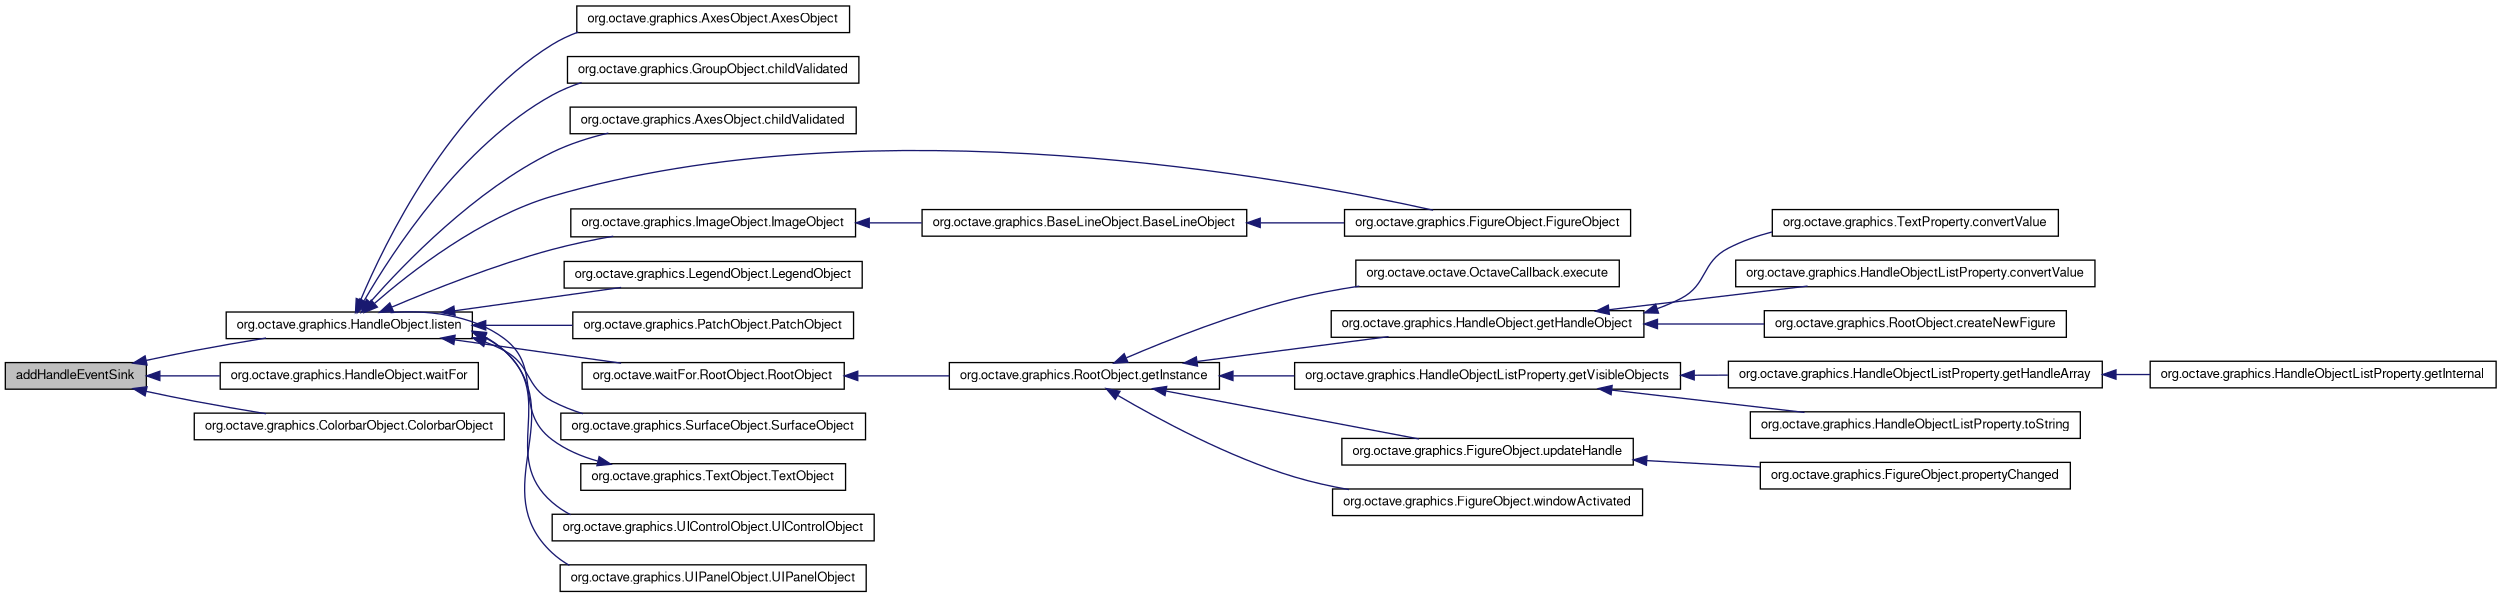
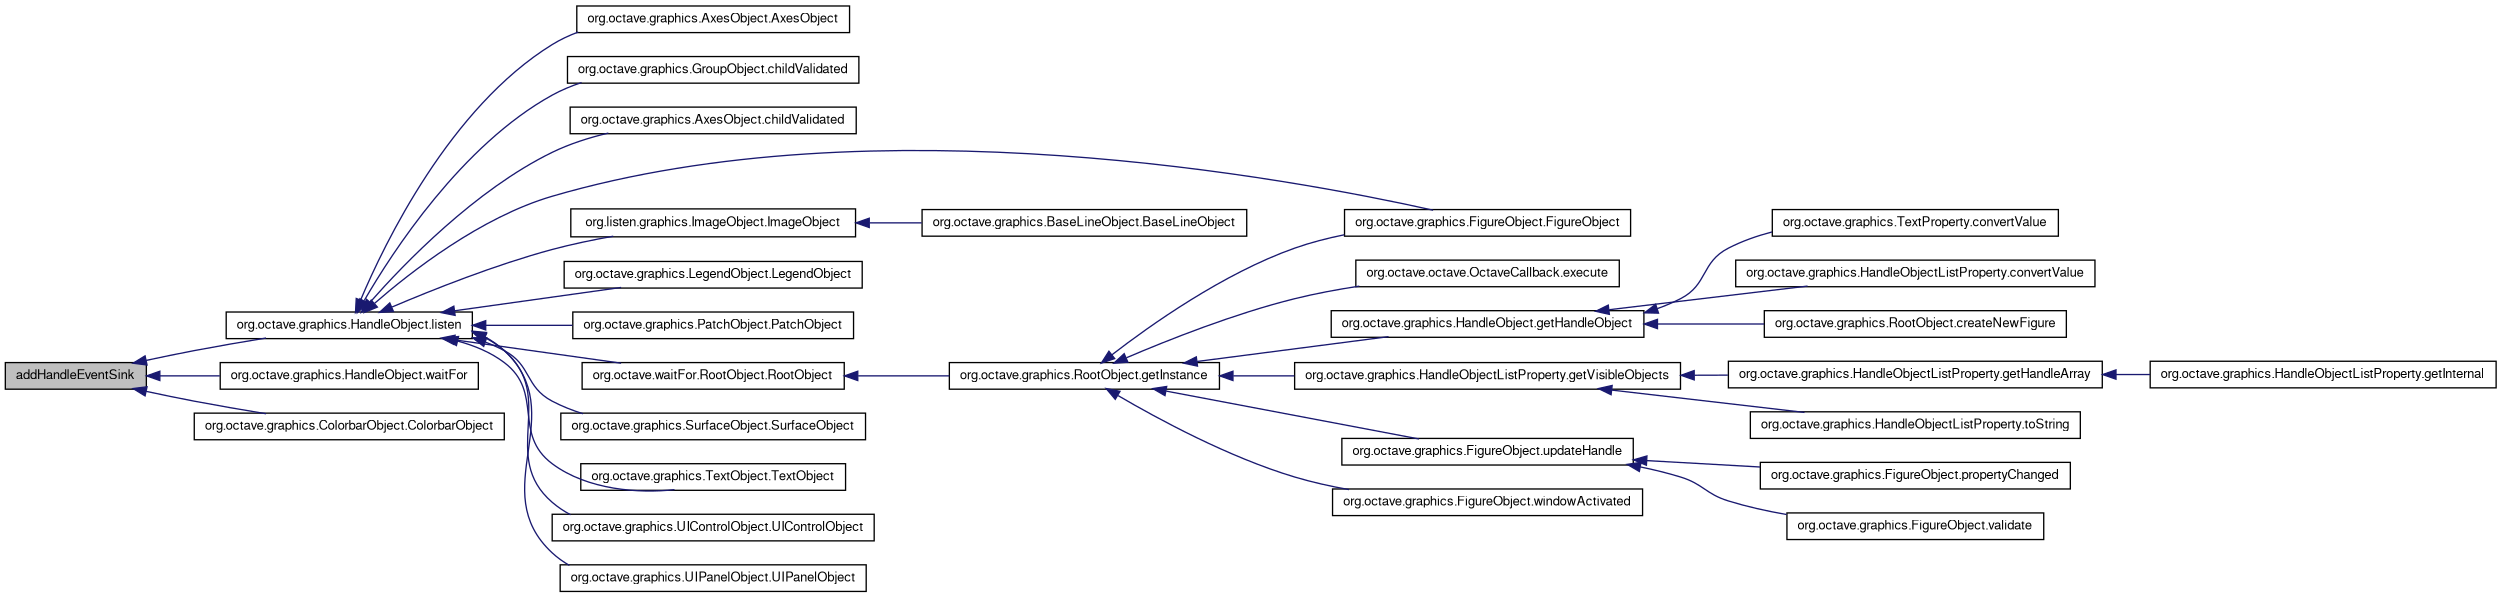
node "org.octave.graphics.ImageObject.ImageObject": label "org.octave.graphics.ImageObject.ImageObject" -> "org.listen.graphics.ImageObject.ImageObject"
edge "org.octave.graphics.FigureObject.FigureObject" -> "org.octave.graphics.BaseLineObject.BaseLineObject": now "org.octave.graphics.FigureObject.FigureObject" -> "org.octave.graphics.RootObject.getInstance"
edge "org.octave.graphics.HandleObject.listen" -> "org.octave.graphics.TextObject.TextObject": reversed
node "org.octave.graphics.FigureObject.validate": added
